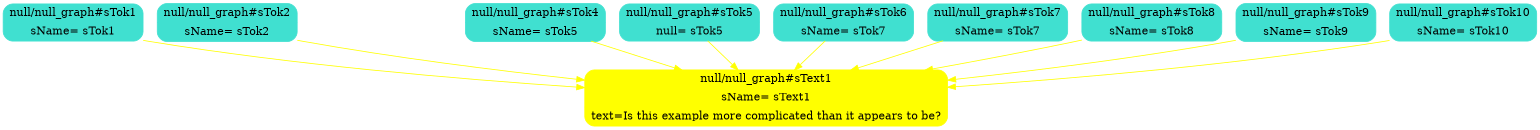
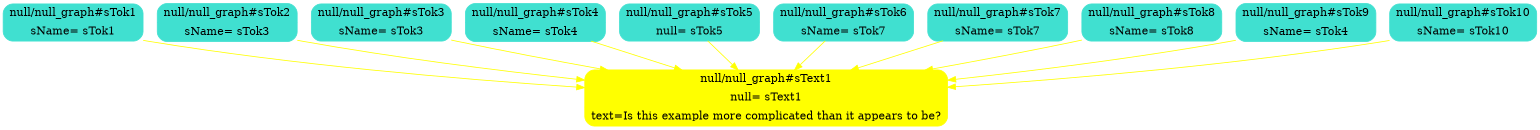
node "null/null_graph#sTok3": added
node "null/null_graph#sTok2": text "sName= sTok2" -> "sName= sTok3"
node "null/null_graph#sTok4": text "sName= sTok5" -> "sName= sTok4"
node "null/null_graph#sTok9": text "sName= sTok9" -> "sName= sTok4"
node "null/null_graph#sText1": text "sName= sText1" -> "null= sText1"
